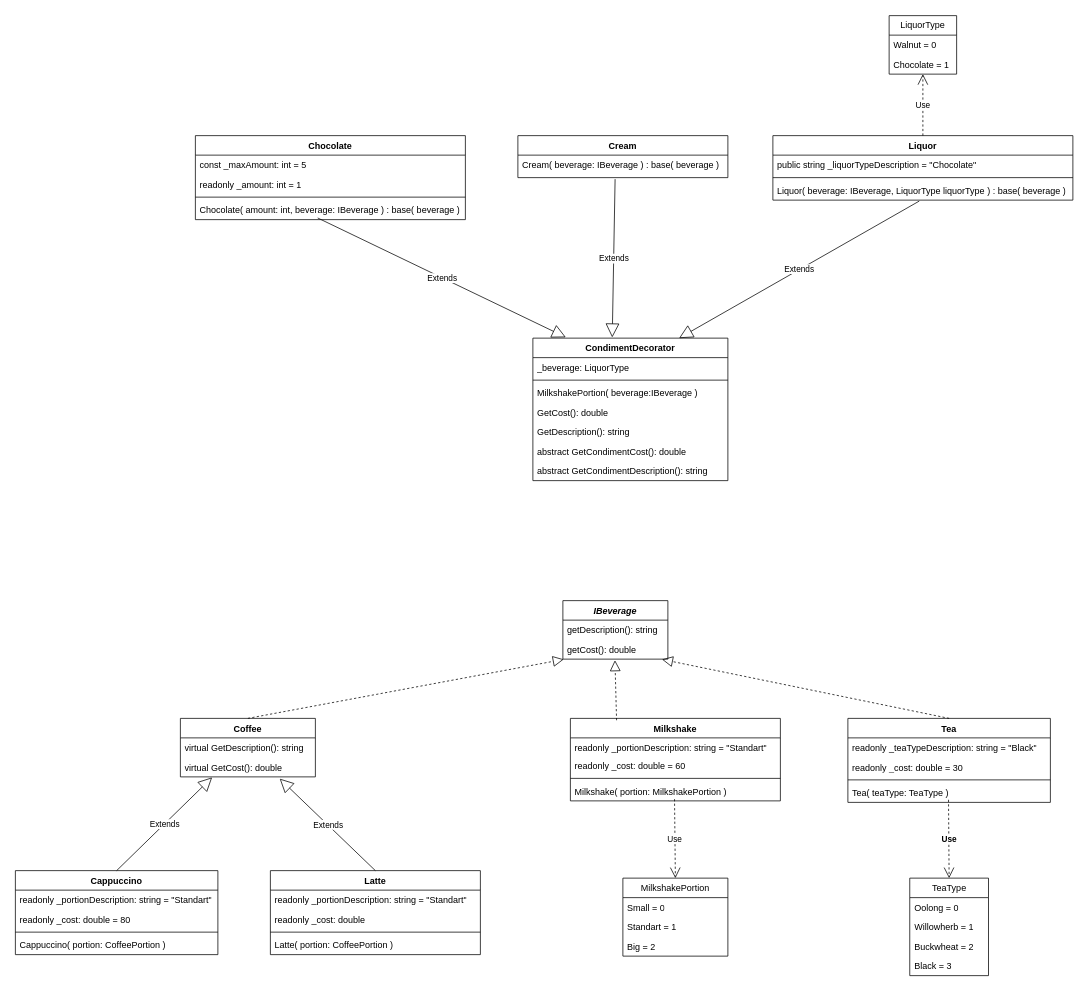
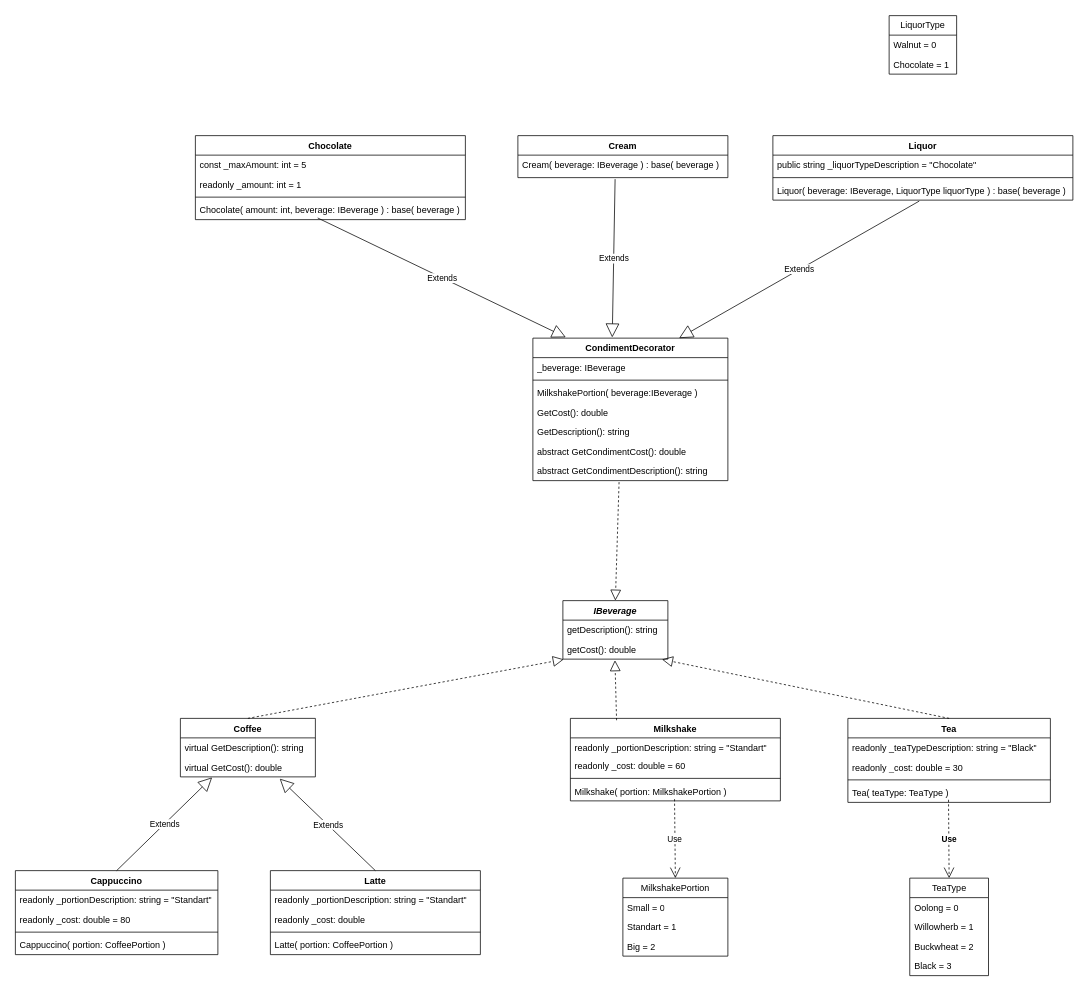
edge "Liquor" -> "LiquorType": removed, label "Use"
node "_beverage: LiquorType": label "_beverage: LiquorType" -> "_beverage: IBeverage"
edge "abstract GetCondimentDescription(): string" -> "IBeverage": added
